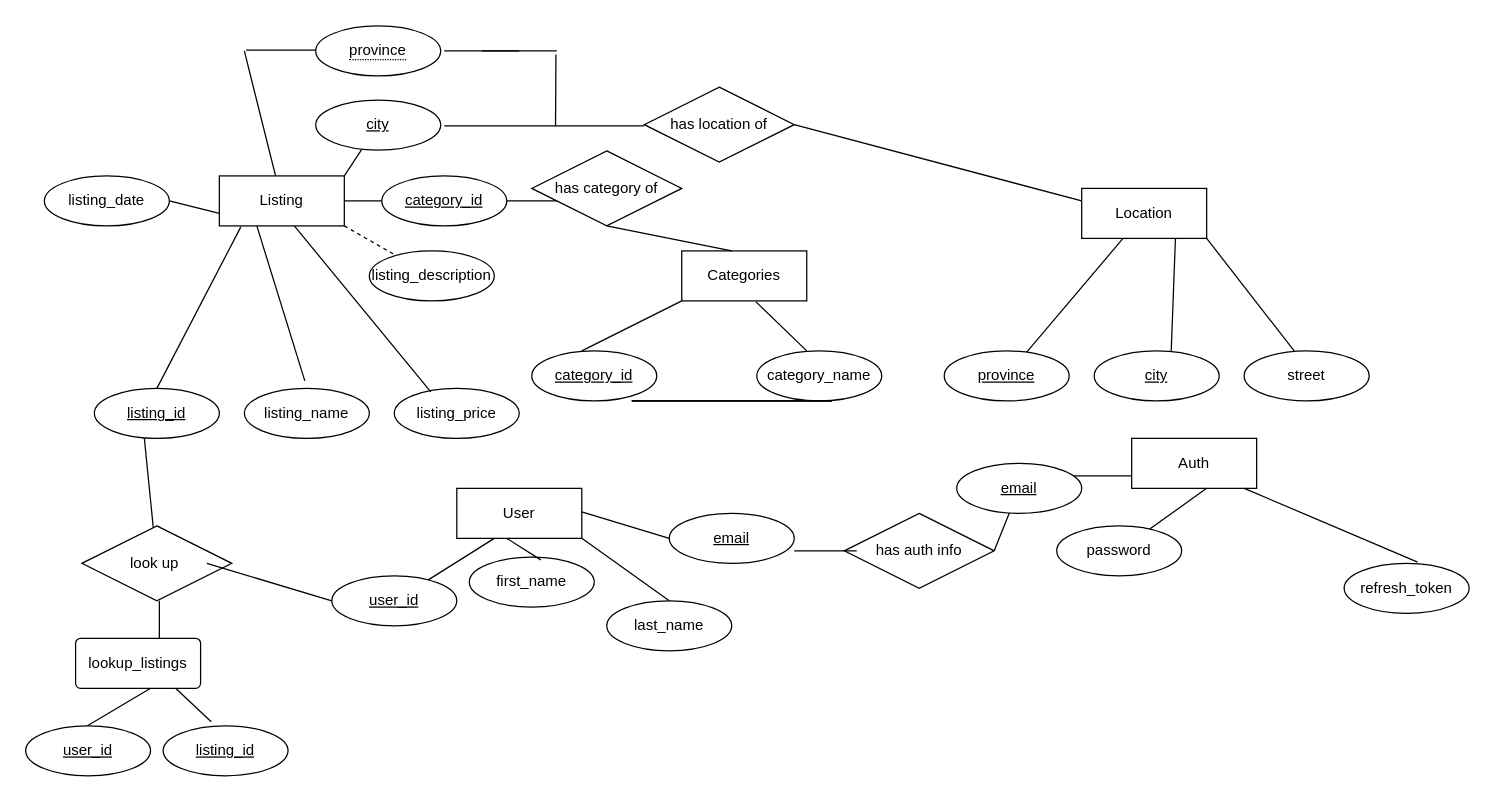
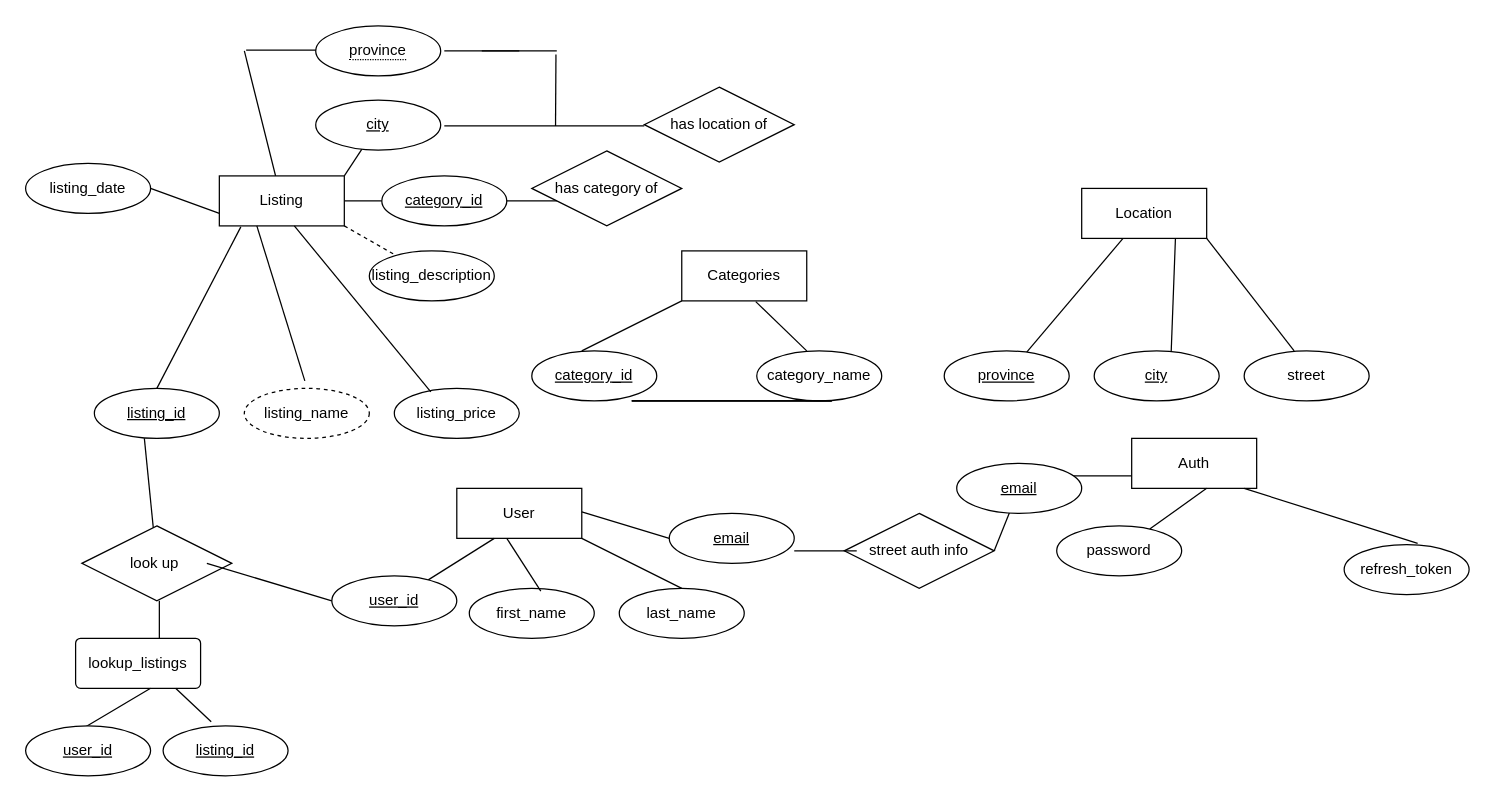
edge "has location of" -- "Location": removed
node "listing_date": moved (107, 201) -> (88, 188)
edge "has category of" -- "Categories": removed
node "listing_name": style solid -> dashed
node "has auth info": label "has auth info" -> "street auth info"
node "first_name": moved (532, 582) -> (532, 613)
node "refresh_token": moved (1407, 588) -> (1407, 569)
node "last_name": moved (669, 626) -> (682, 613)
